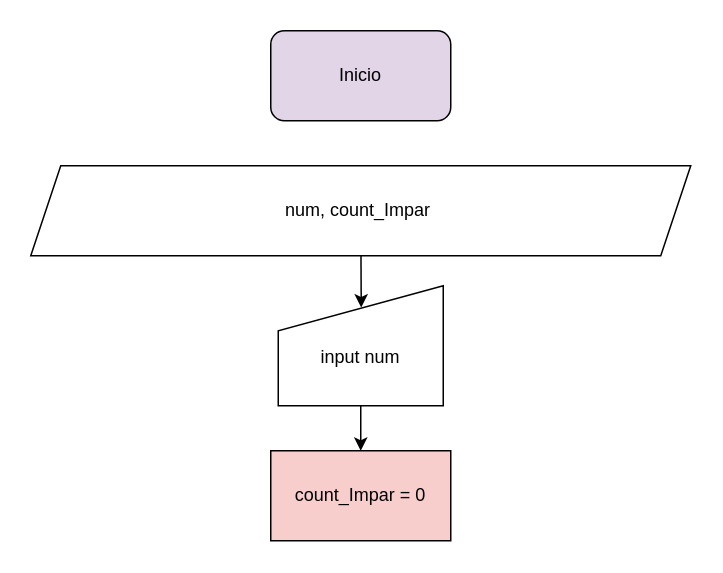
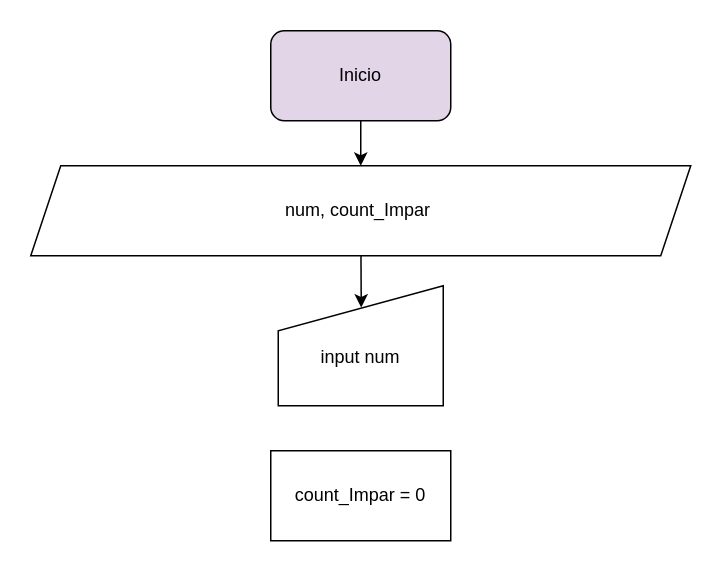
edge "Inicio" -> "num, count_Impar": added
edge "input num" -> "count_Impar = 0": removed
node "count_Impar = 0": fillcolor #f8cecc -> #ffffff
